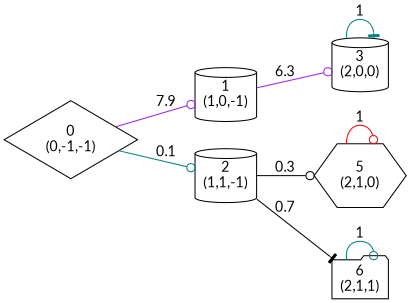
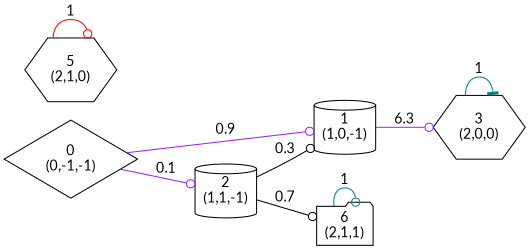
node "3 (2,0,0)": shape cylinder -> hexagon
edge "0 (0,-1,-1)" -> "1 (1,0,-1)": label "7.9" -> "0.9"
edge "0 (0,-1,-1)" -> "2 (1,1,-1)": color teal -> purple
edge "2 (1,1,-1)" -> "5 (2,1,0)": now "2 (1,1,-1)" -> "1 (1,0,-1)"
edge "2 (1,1,-1)" -> "6 (2,1,1)": arrowhead tee -> odot
